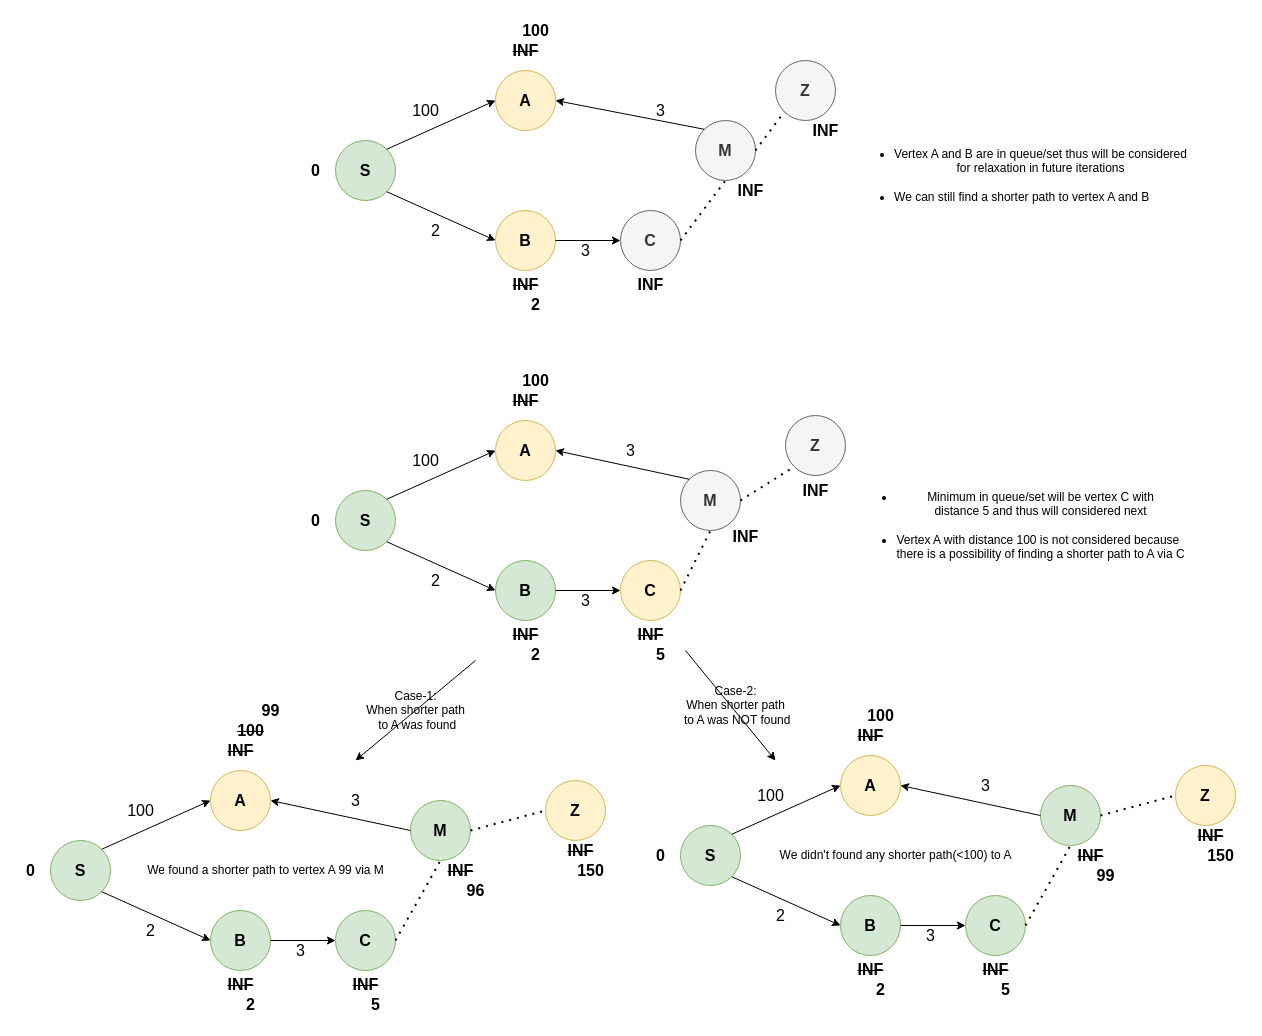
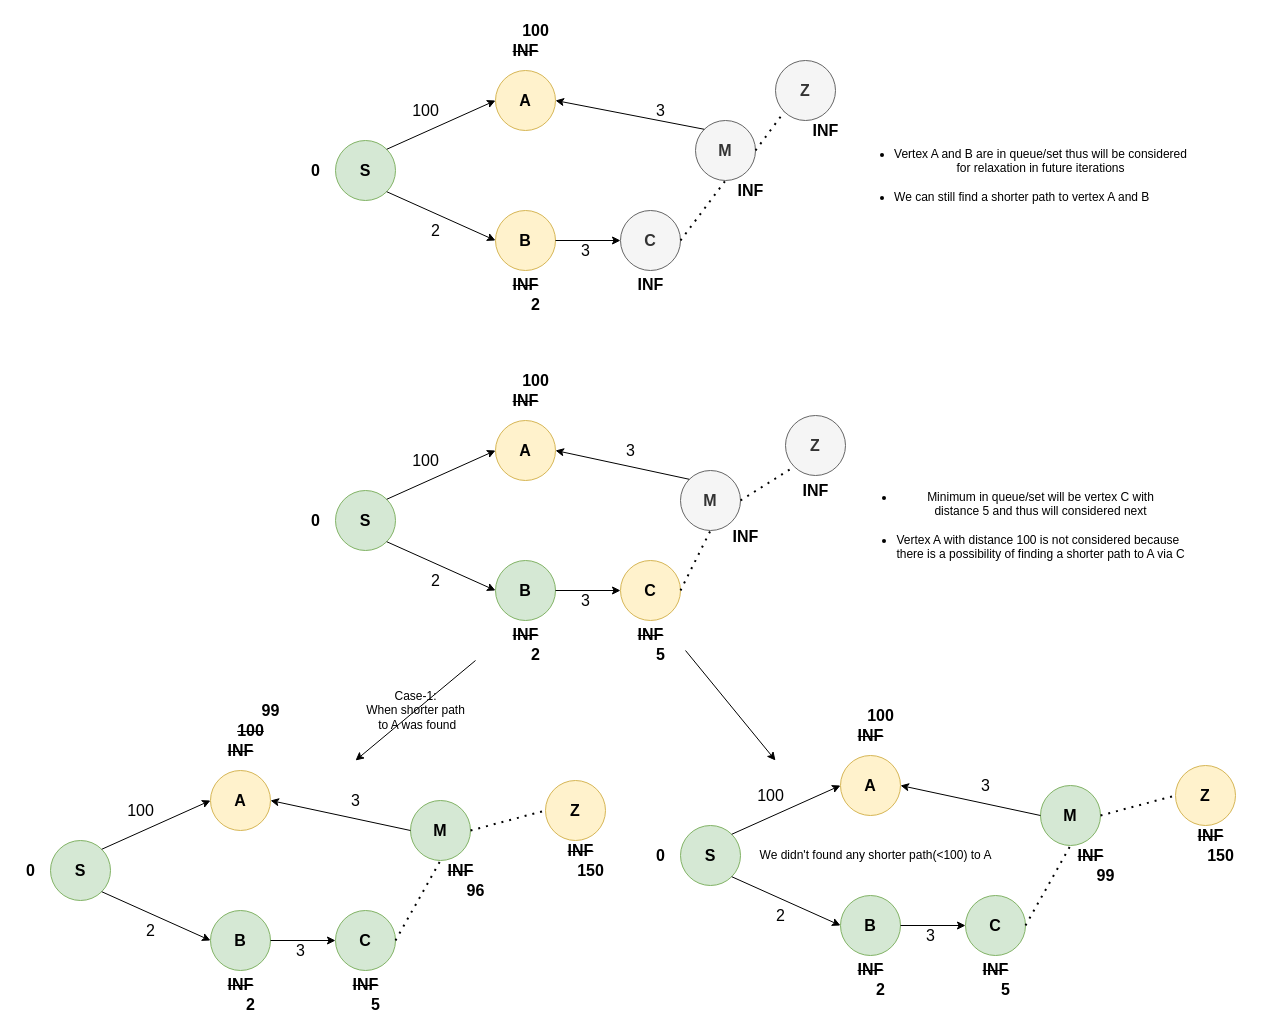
node "Case-2: When shorter path to A was NOT found": removed
node "We didn't found any shorter path(<100) to A": moved (896, 856) -> (876, 856)
node "We found a shorter path to vertex A 99 via M": removed
